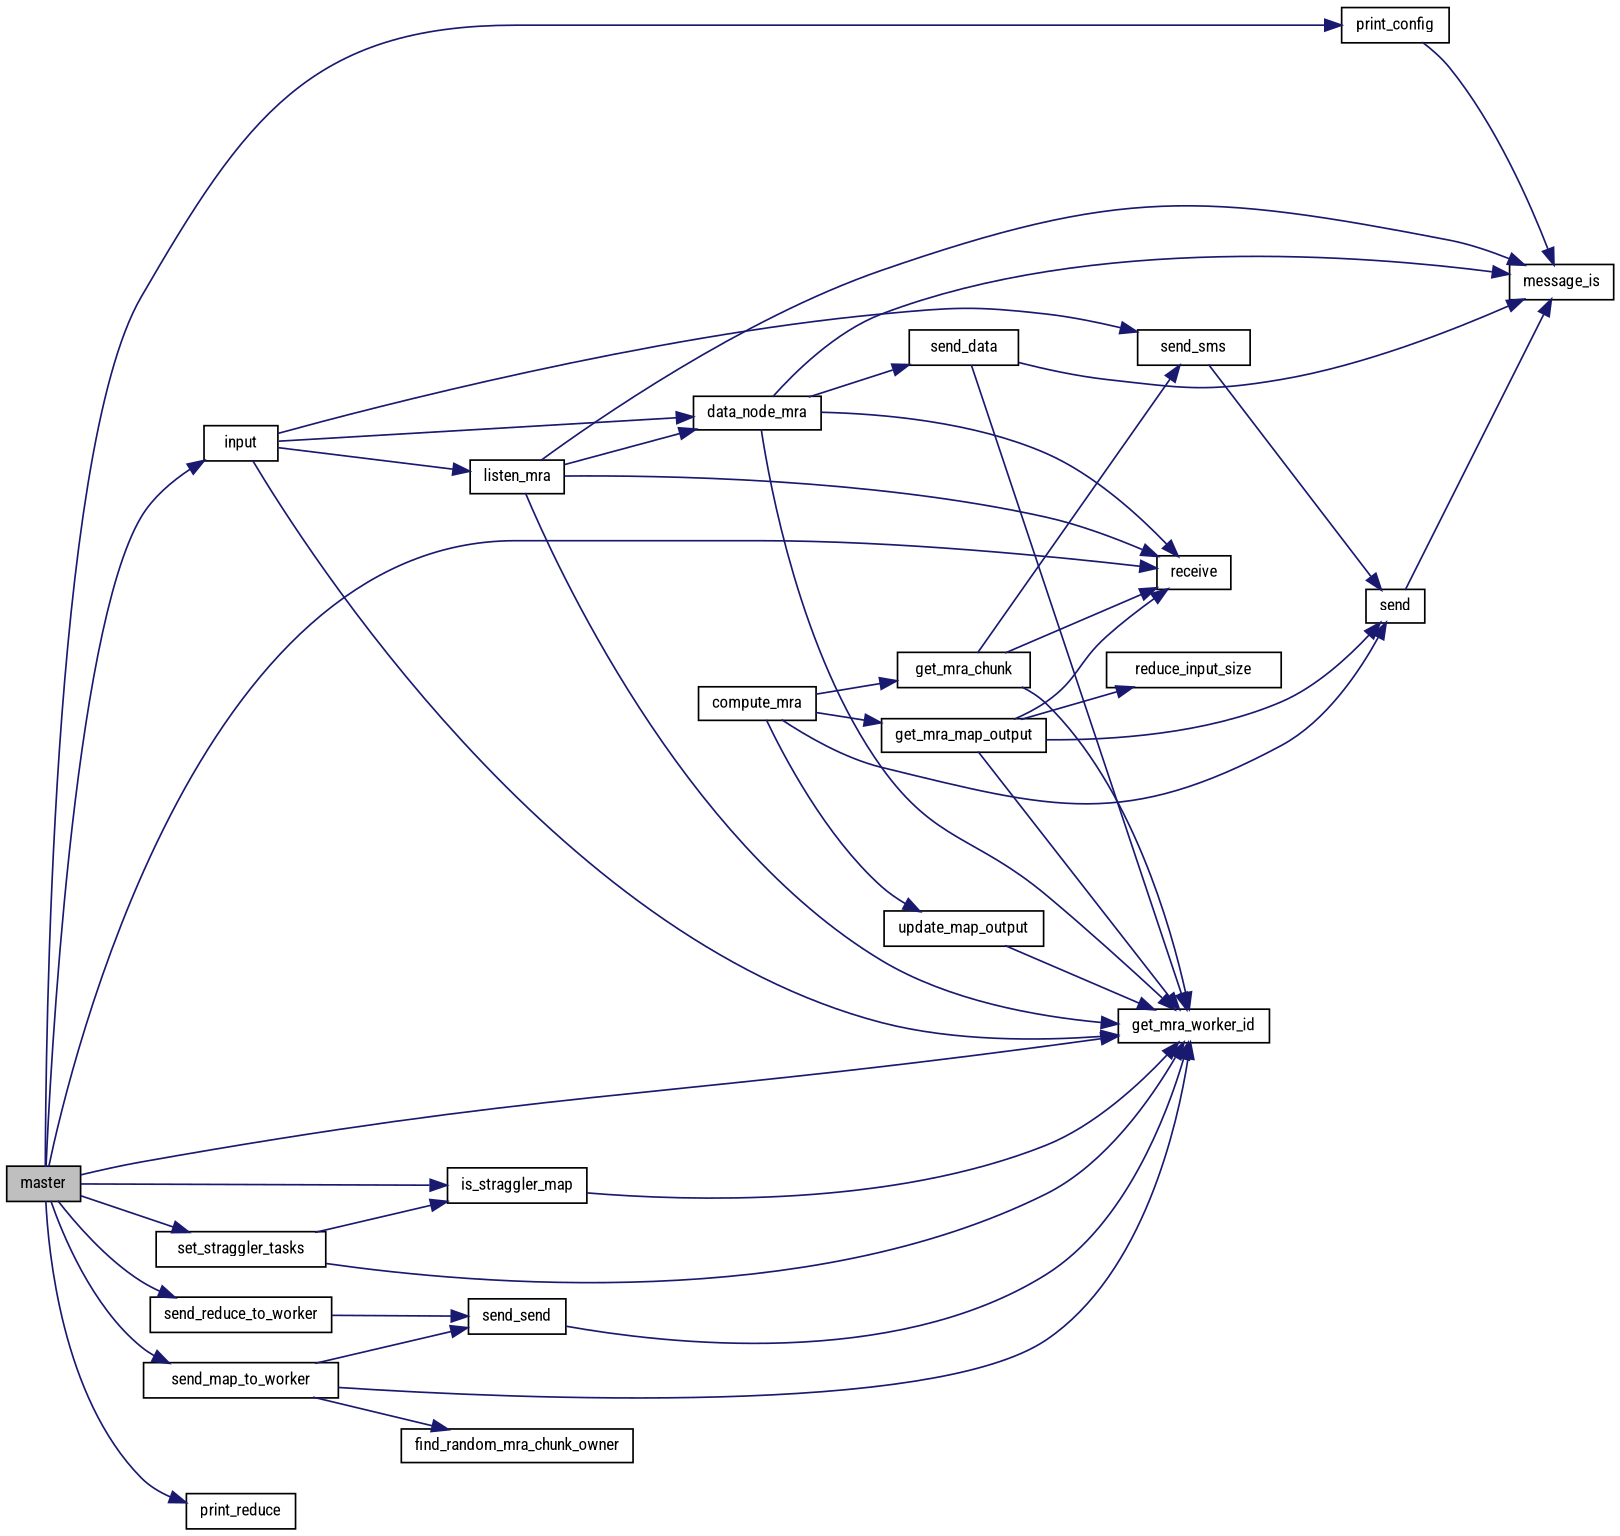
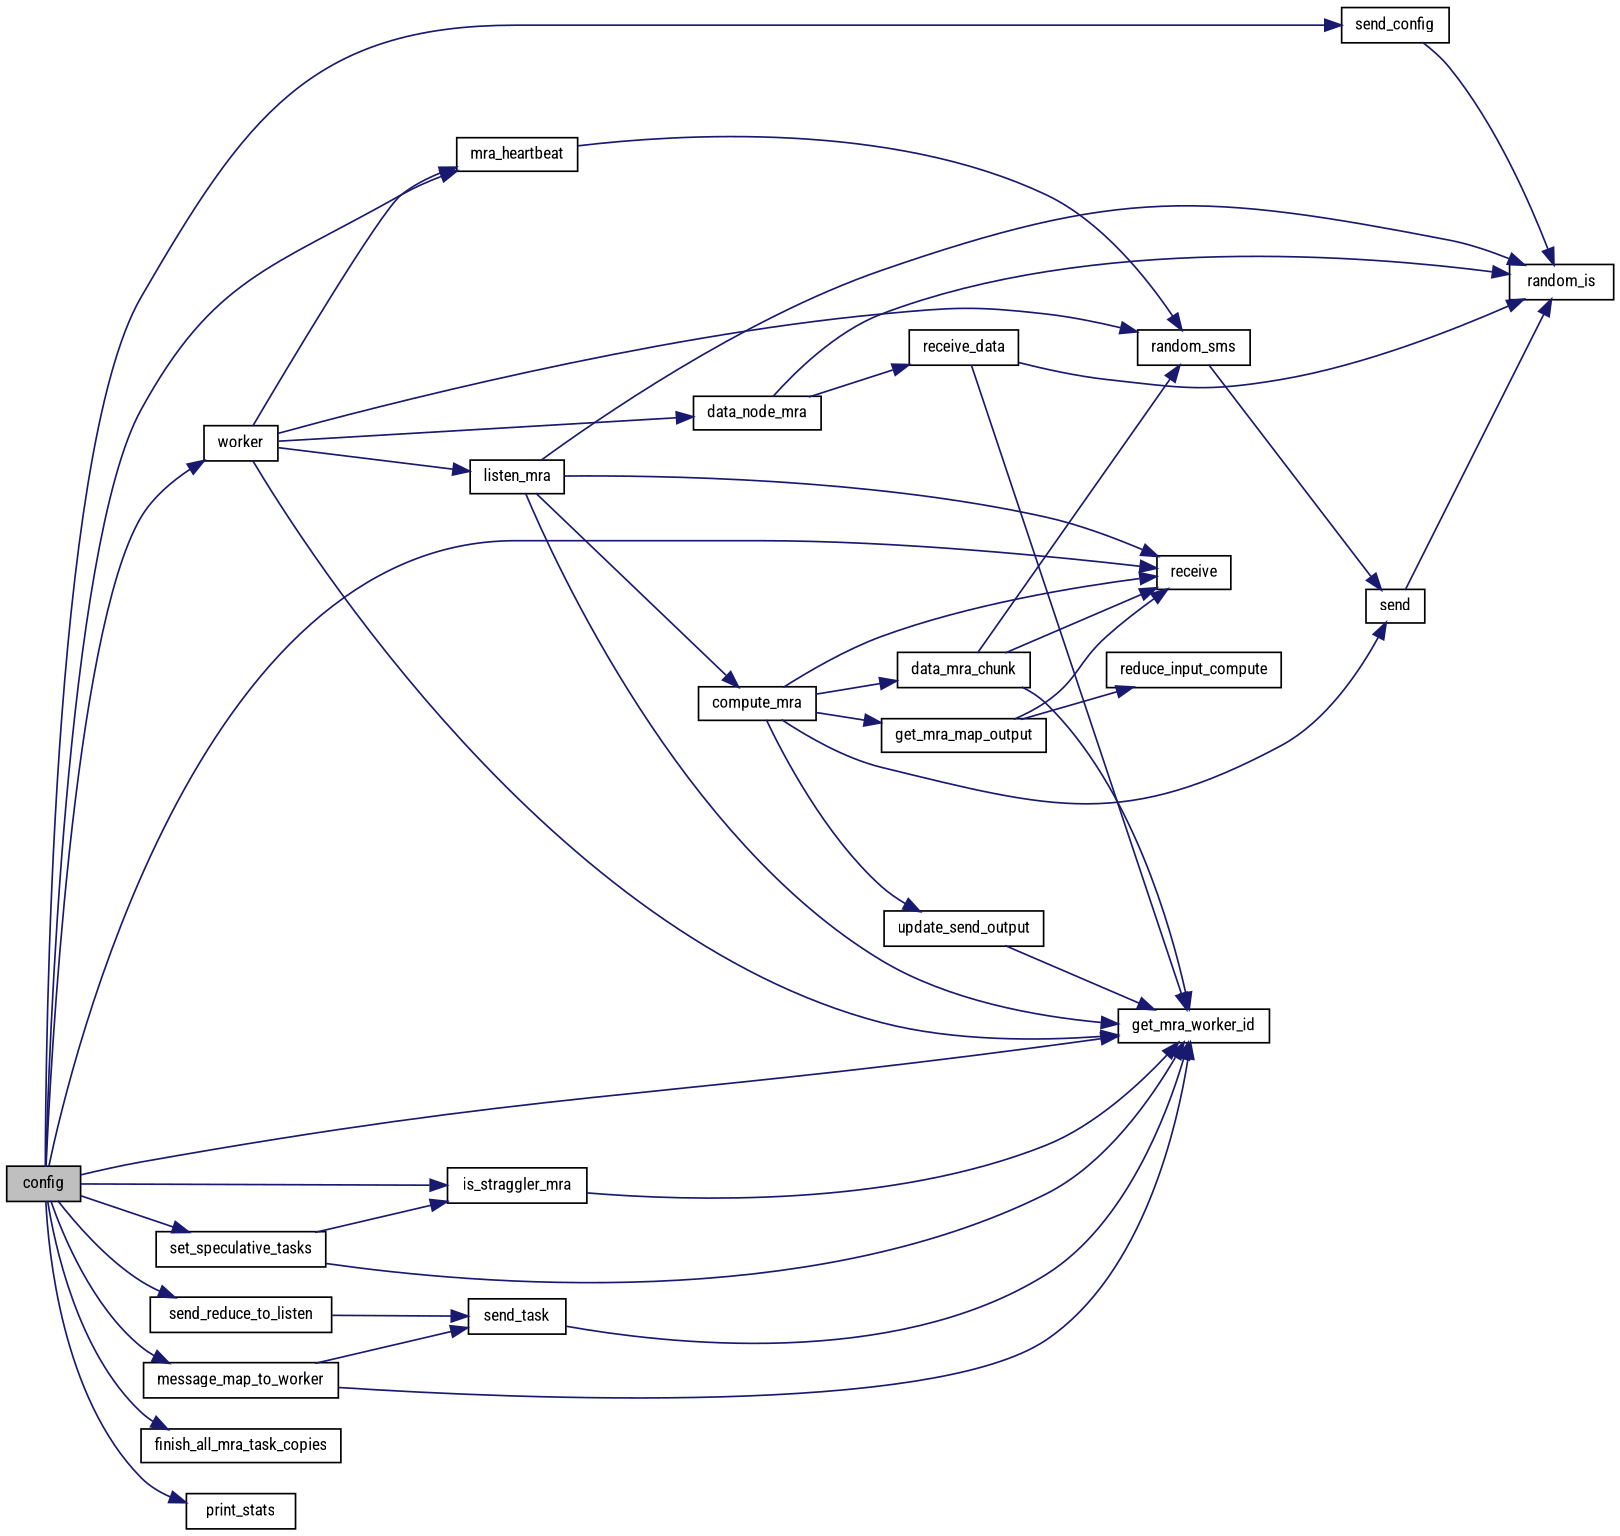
node "print_config": label "print_config" -> "send_config"
node "mra_heartbeat": added
node "message_is": label "message_is" -> "random_is"
node "send_data": label "send_data" -> "receive_data"
node "send_sms": label "send_sms" -> "random_sms"
edge "data_node_mra" -> "receive": now "compute_mra" -> "receive"
node "input": label "input" -> "worker"
edge "listen_mra" -> "data_node_mra": now "listen_mra" -> "compute_mra"
node "get_mra_chunk": label "get_mra_chunk" -> "data_mra_chunk"
node "reduce_input_size": label "reduce_input_size" -> "reduce_input_compute"
edge "get_mra_map_output" -> "send": removed
edge "data_node_mra" -> "get_mra_worker_id": removed
edge "get_mra_map_output" -> "get_mra_worker_id": removed
node "update_map_output": label "update_map_output" -> "update_send_output"
node "master": label "master" -> "config"
node "is_straggler_map": label "is_straggler_map" -> "is_straggler_mra"
node "set_straggler_tasks": label "set_straggler_tasks" -> "set_speculative_tasks"
node "send_reduce_to_worker": label "send_reduce_to_worker" -> "send_reduce_to_listen"
node "send_send": label "send_send" -> "send_task"
node "send_map_to_worker": label "send_map_to_worker" -> "message_map_to_worker"
node "finish_all_mra_task_copies": added
node "find_random_mra_chunk_owner": removed
node "print_reduce": label "print_reduce" -> "print_stats"
